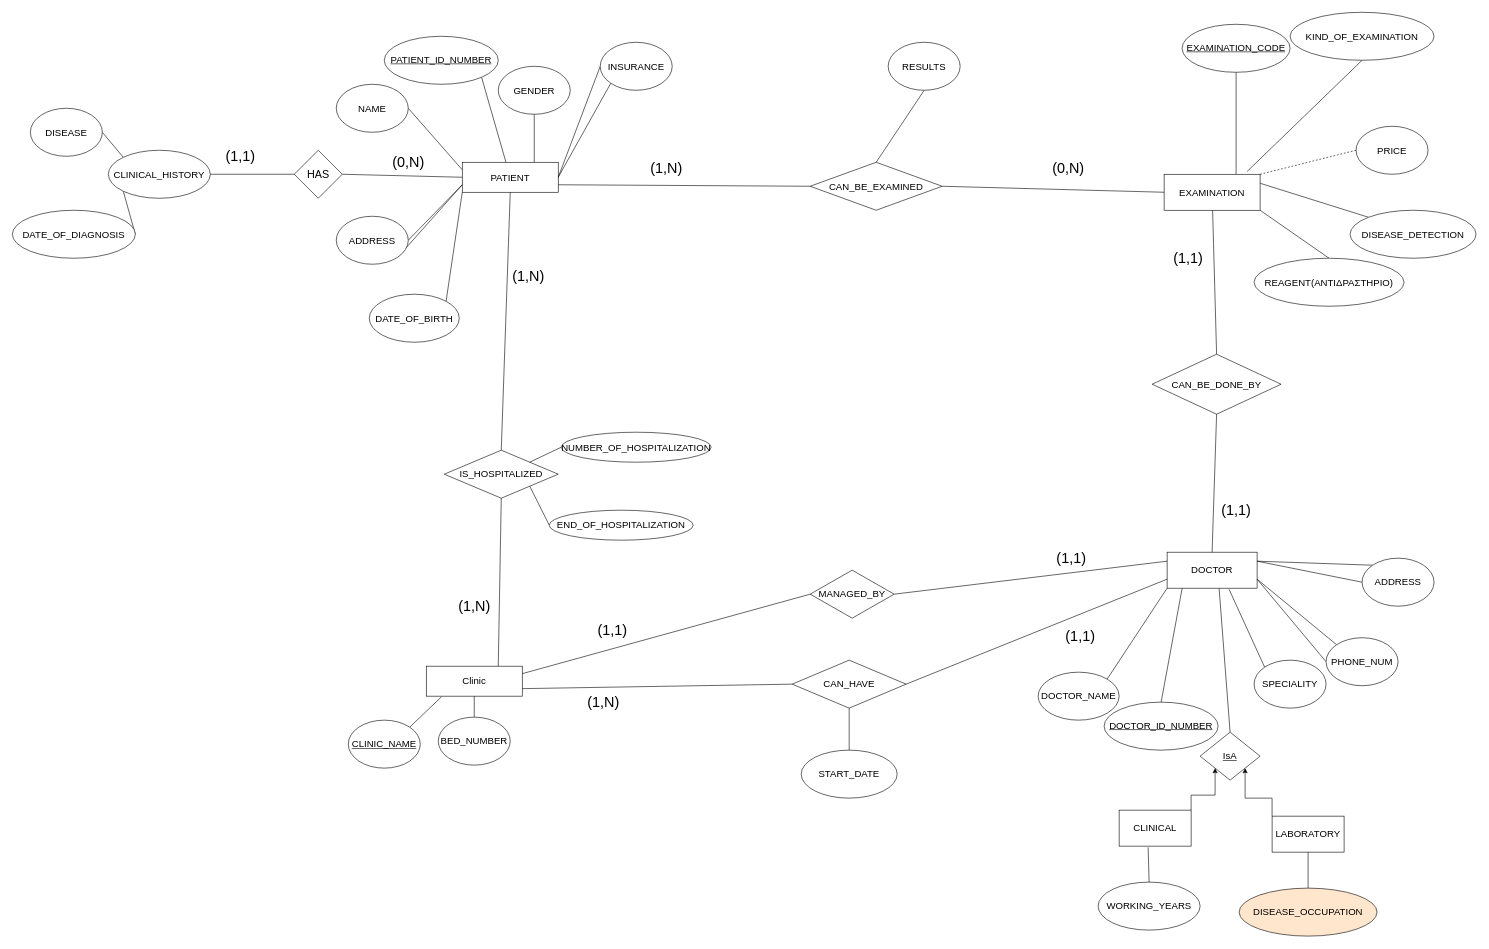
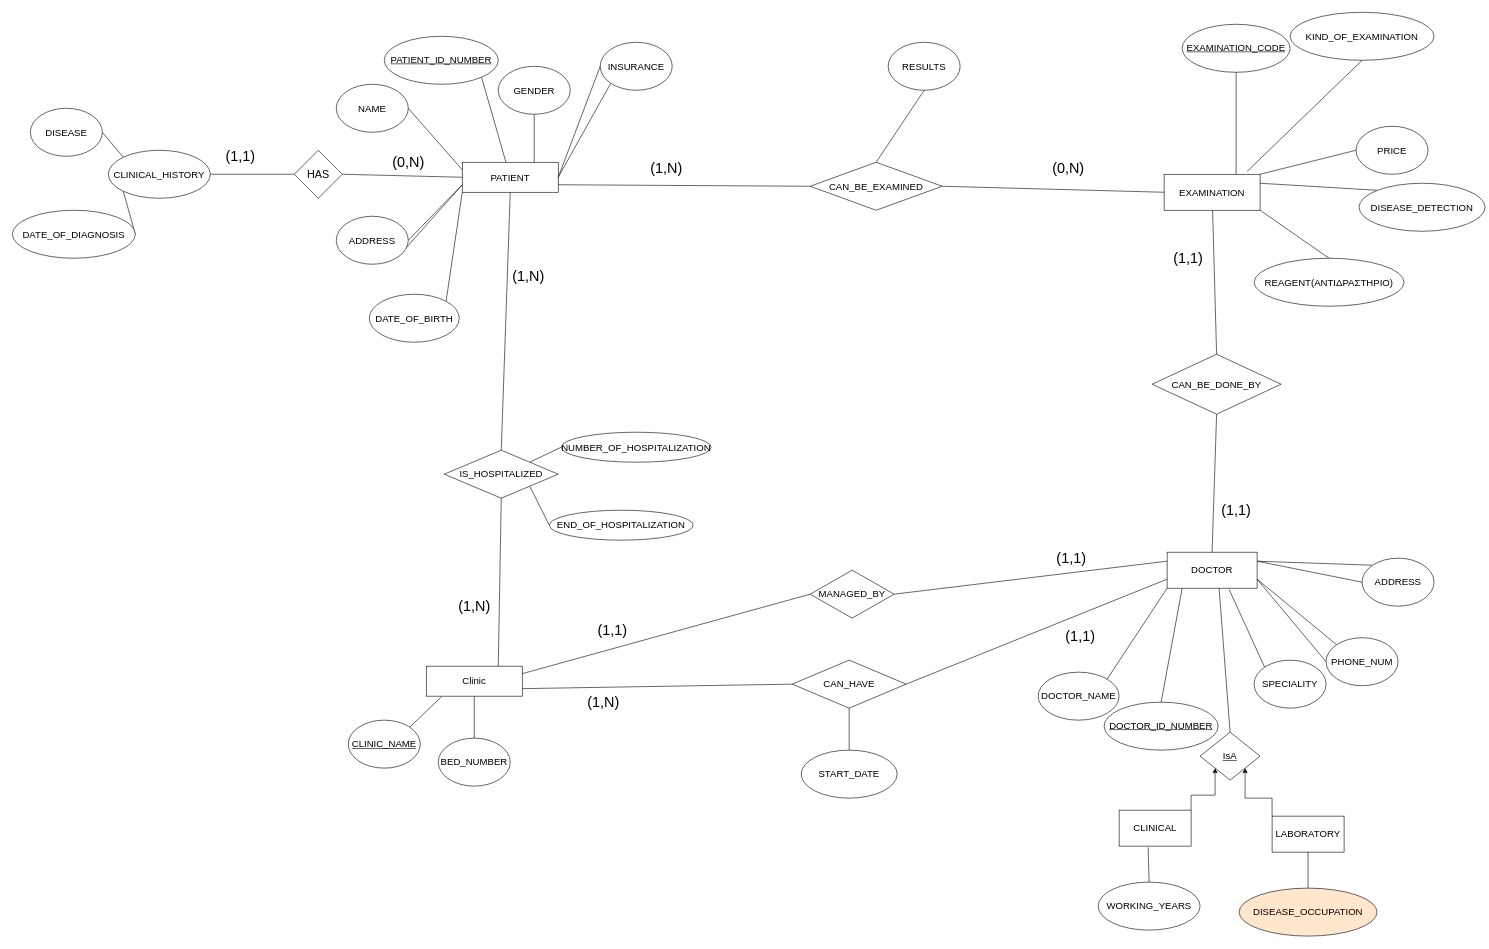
edge "PRICE" -- "ΕΧΑΜΙΝΑΤΙΟΝ": style dashed -> solid
node "DISEASE_DETECTION": moved (1413, 234) -> (1422, 207)
node "BED_NUMBER": moved (474, 741) -> (474, 762)
